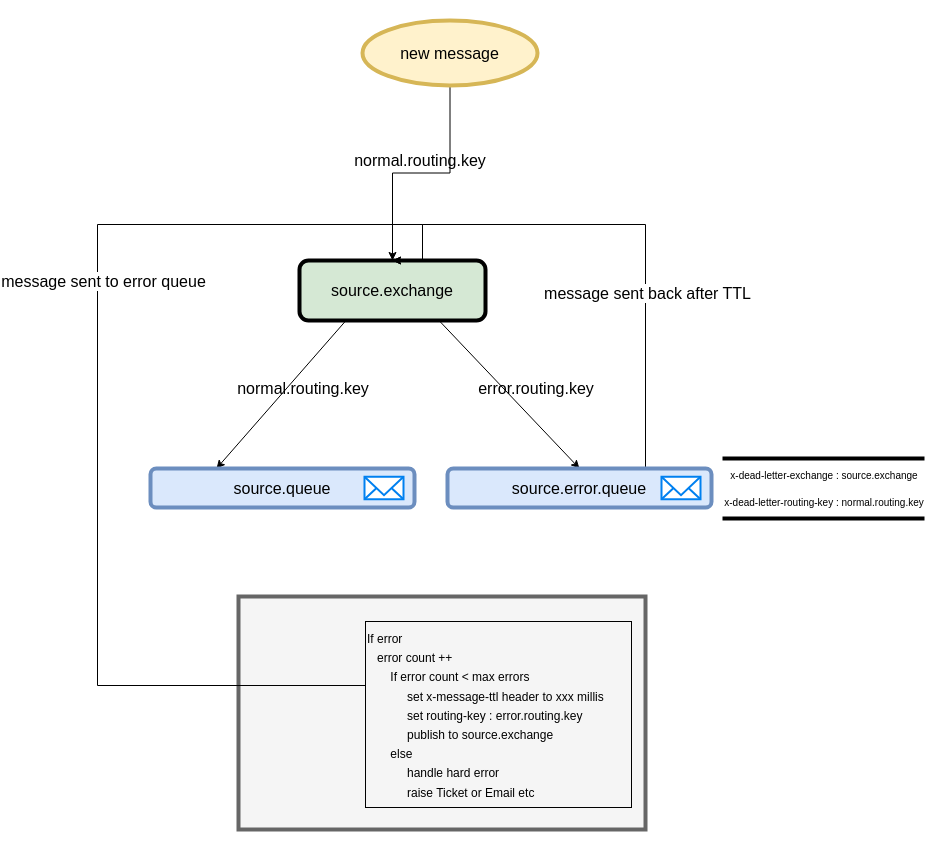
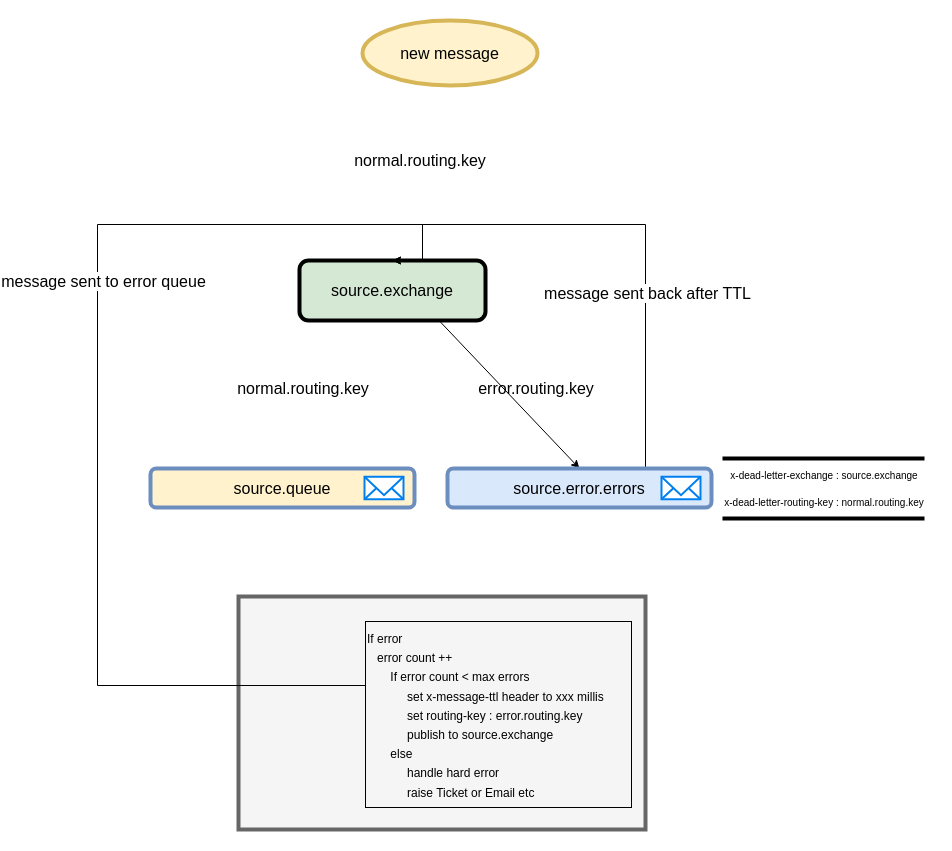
edge "new message" -> "source.exchange": removed
edge "source.exchange" -> "source.queue": removed
node "source.queue": fillcolor #dae8fc -> #fff2cc
node "source.error.queue": label "source.error.queue" -> "source.error.errors"
